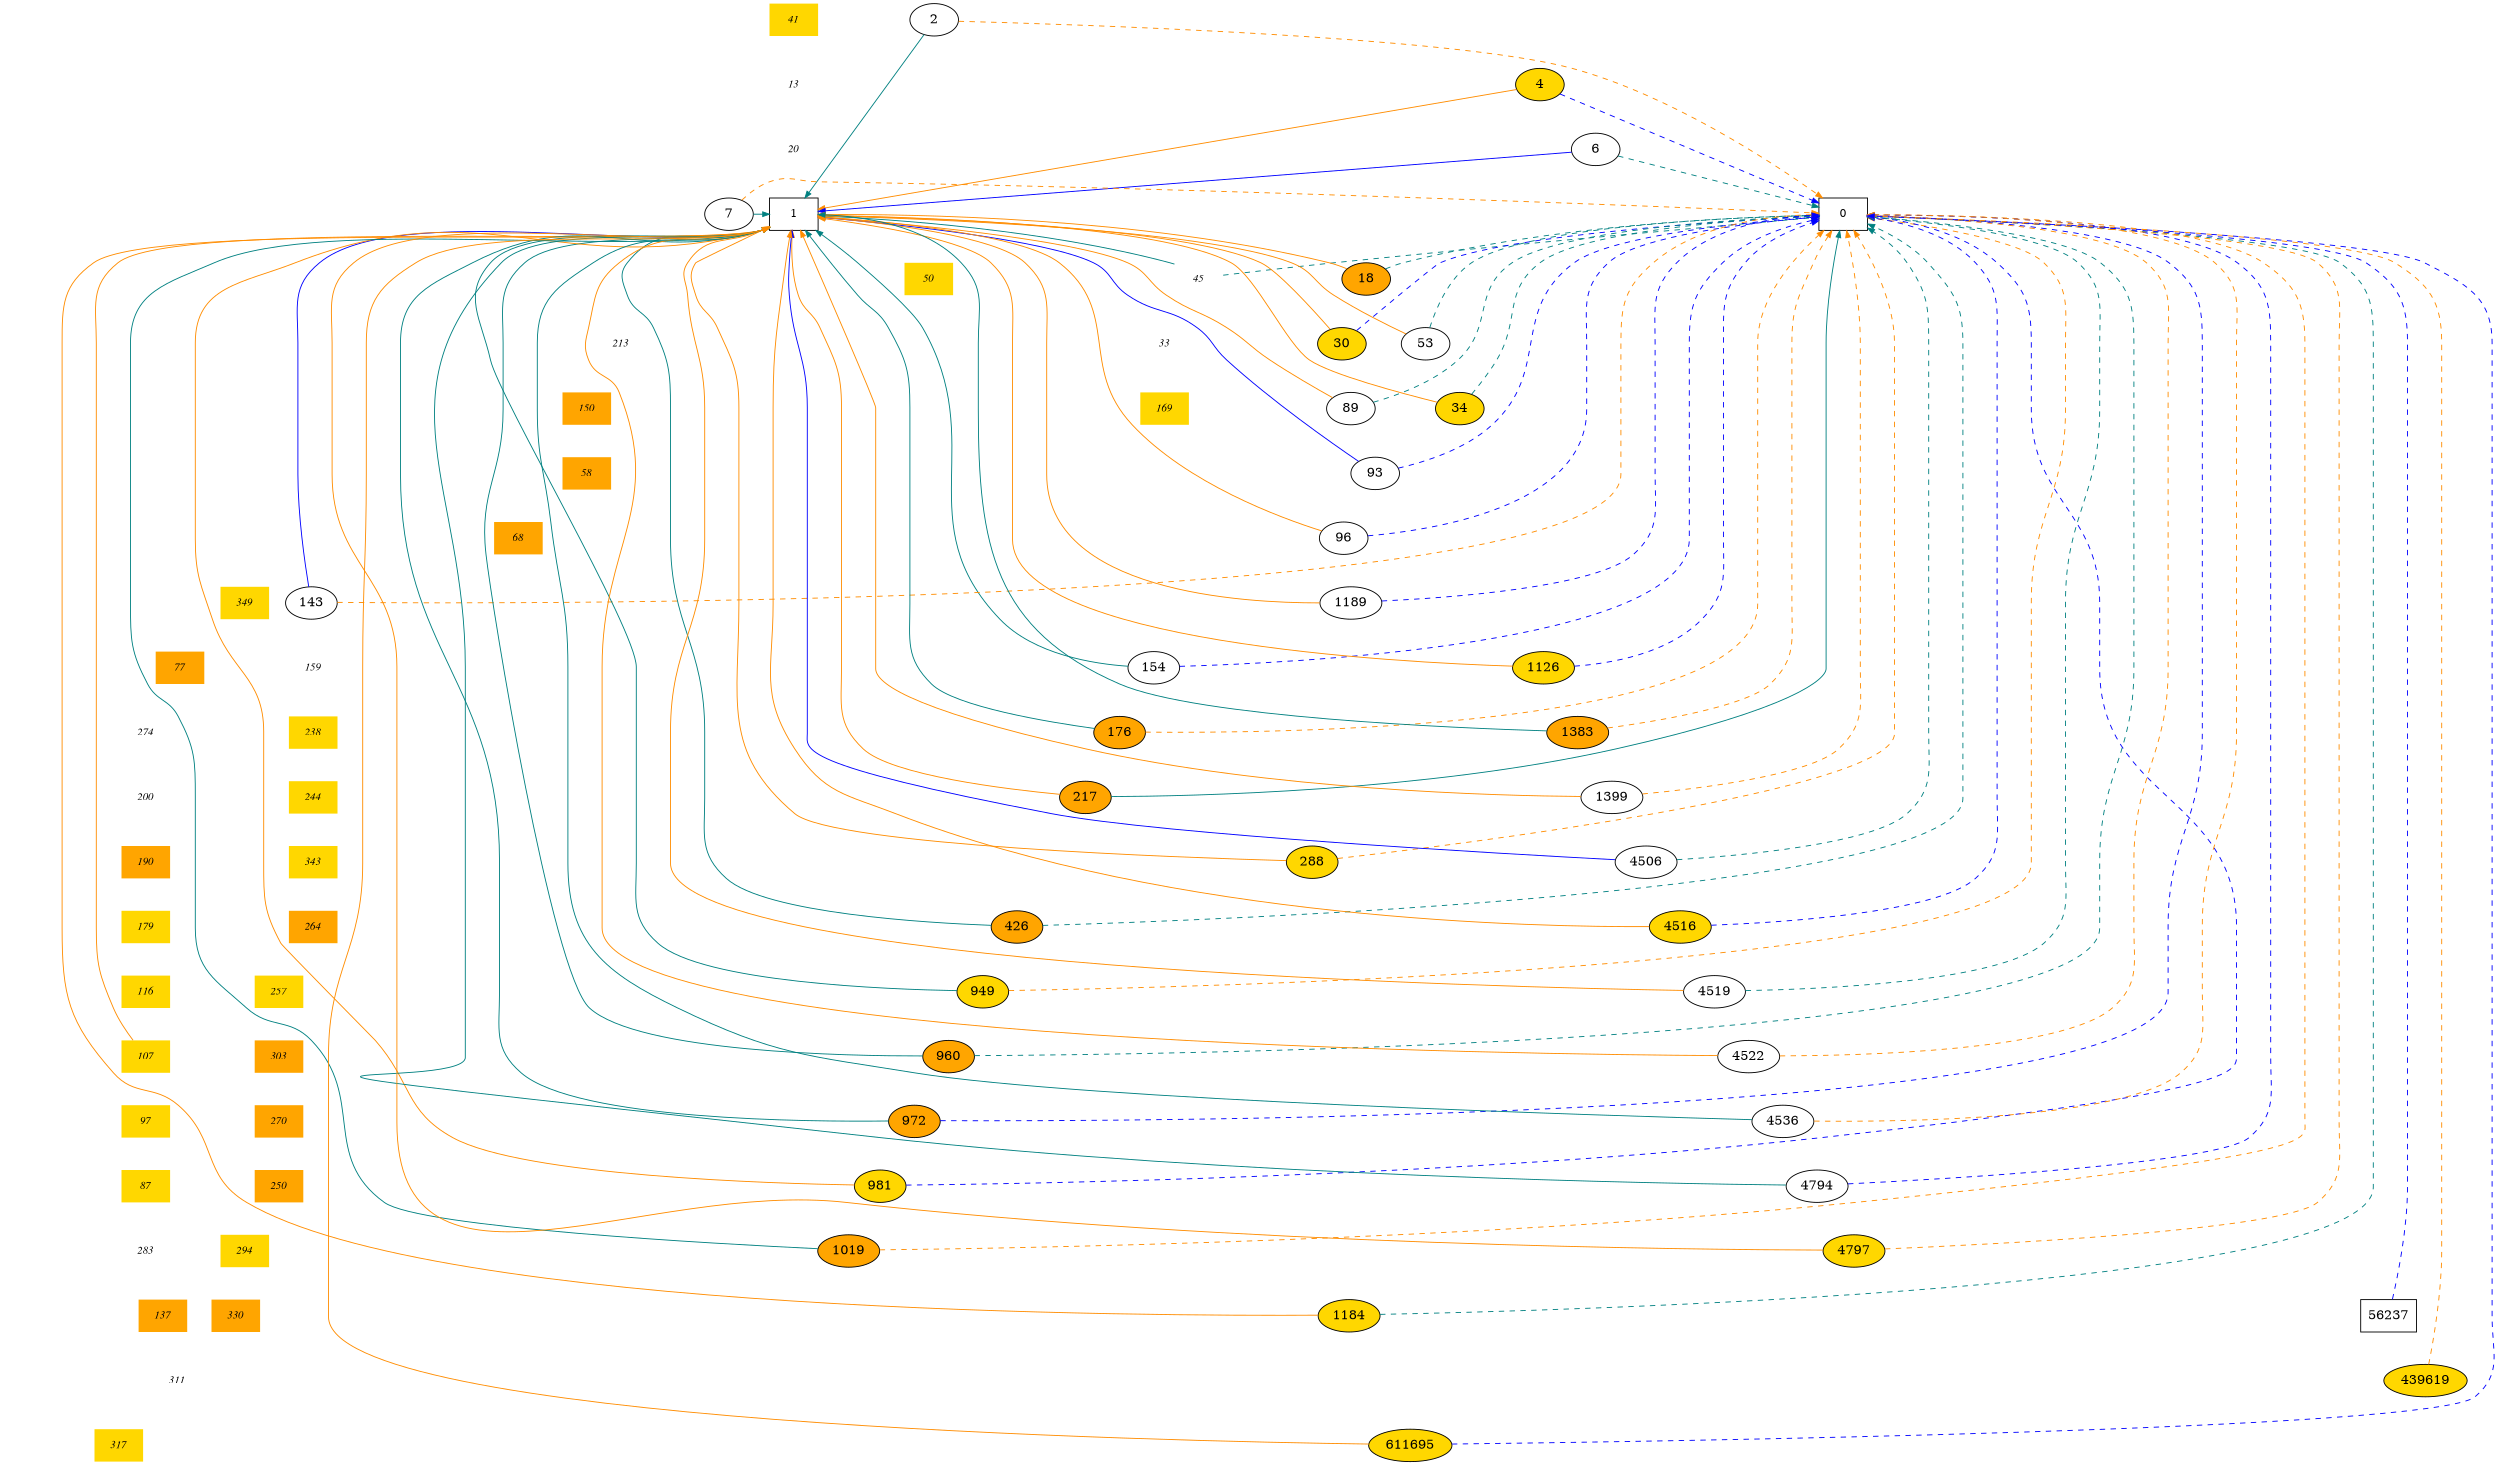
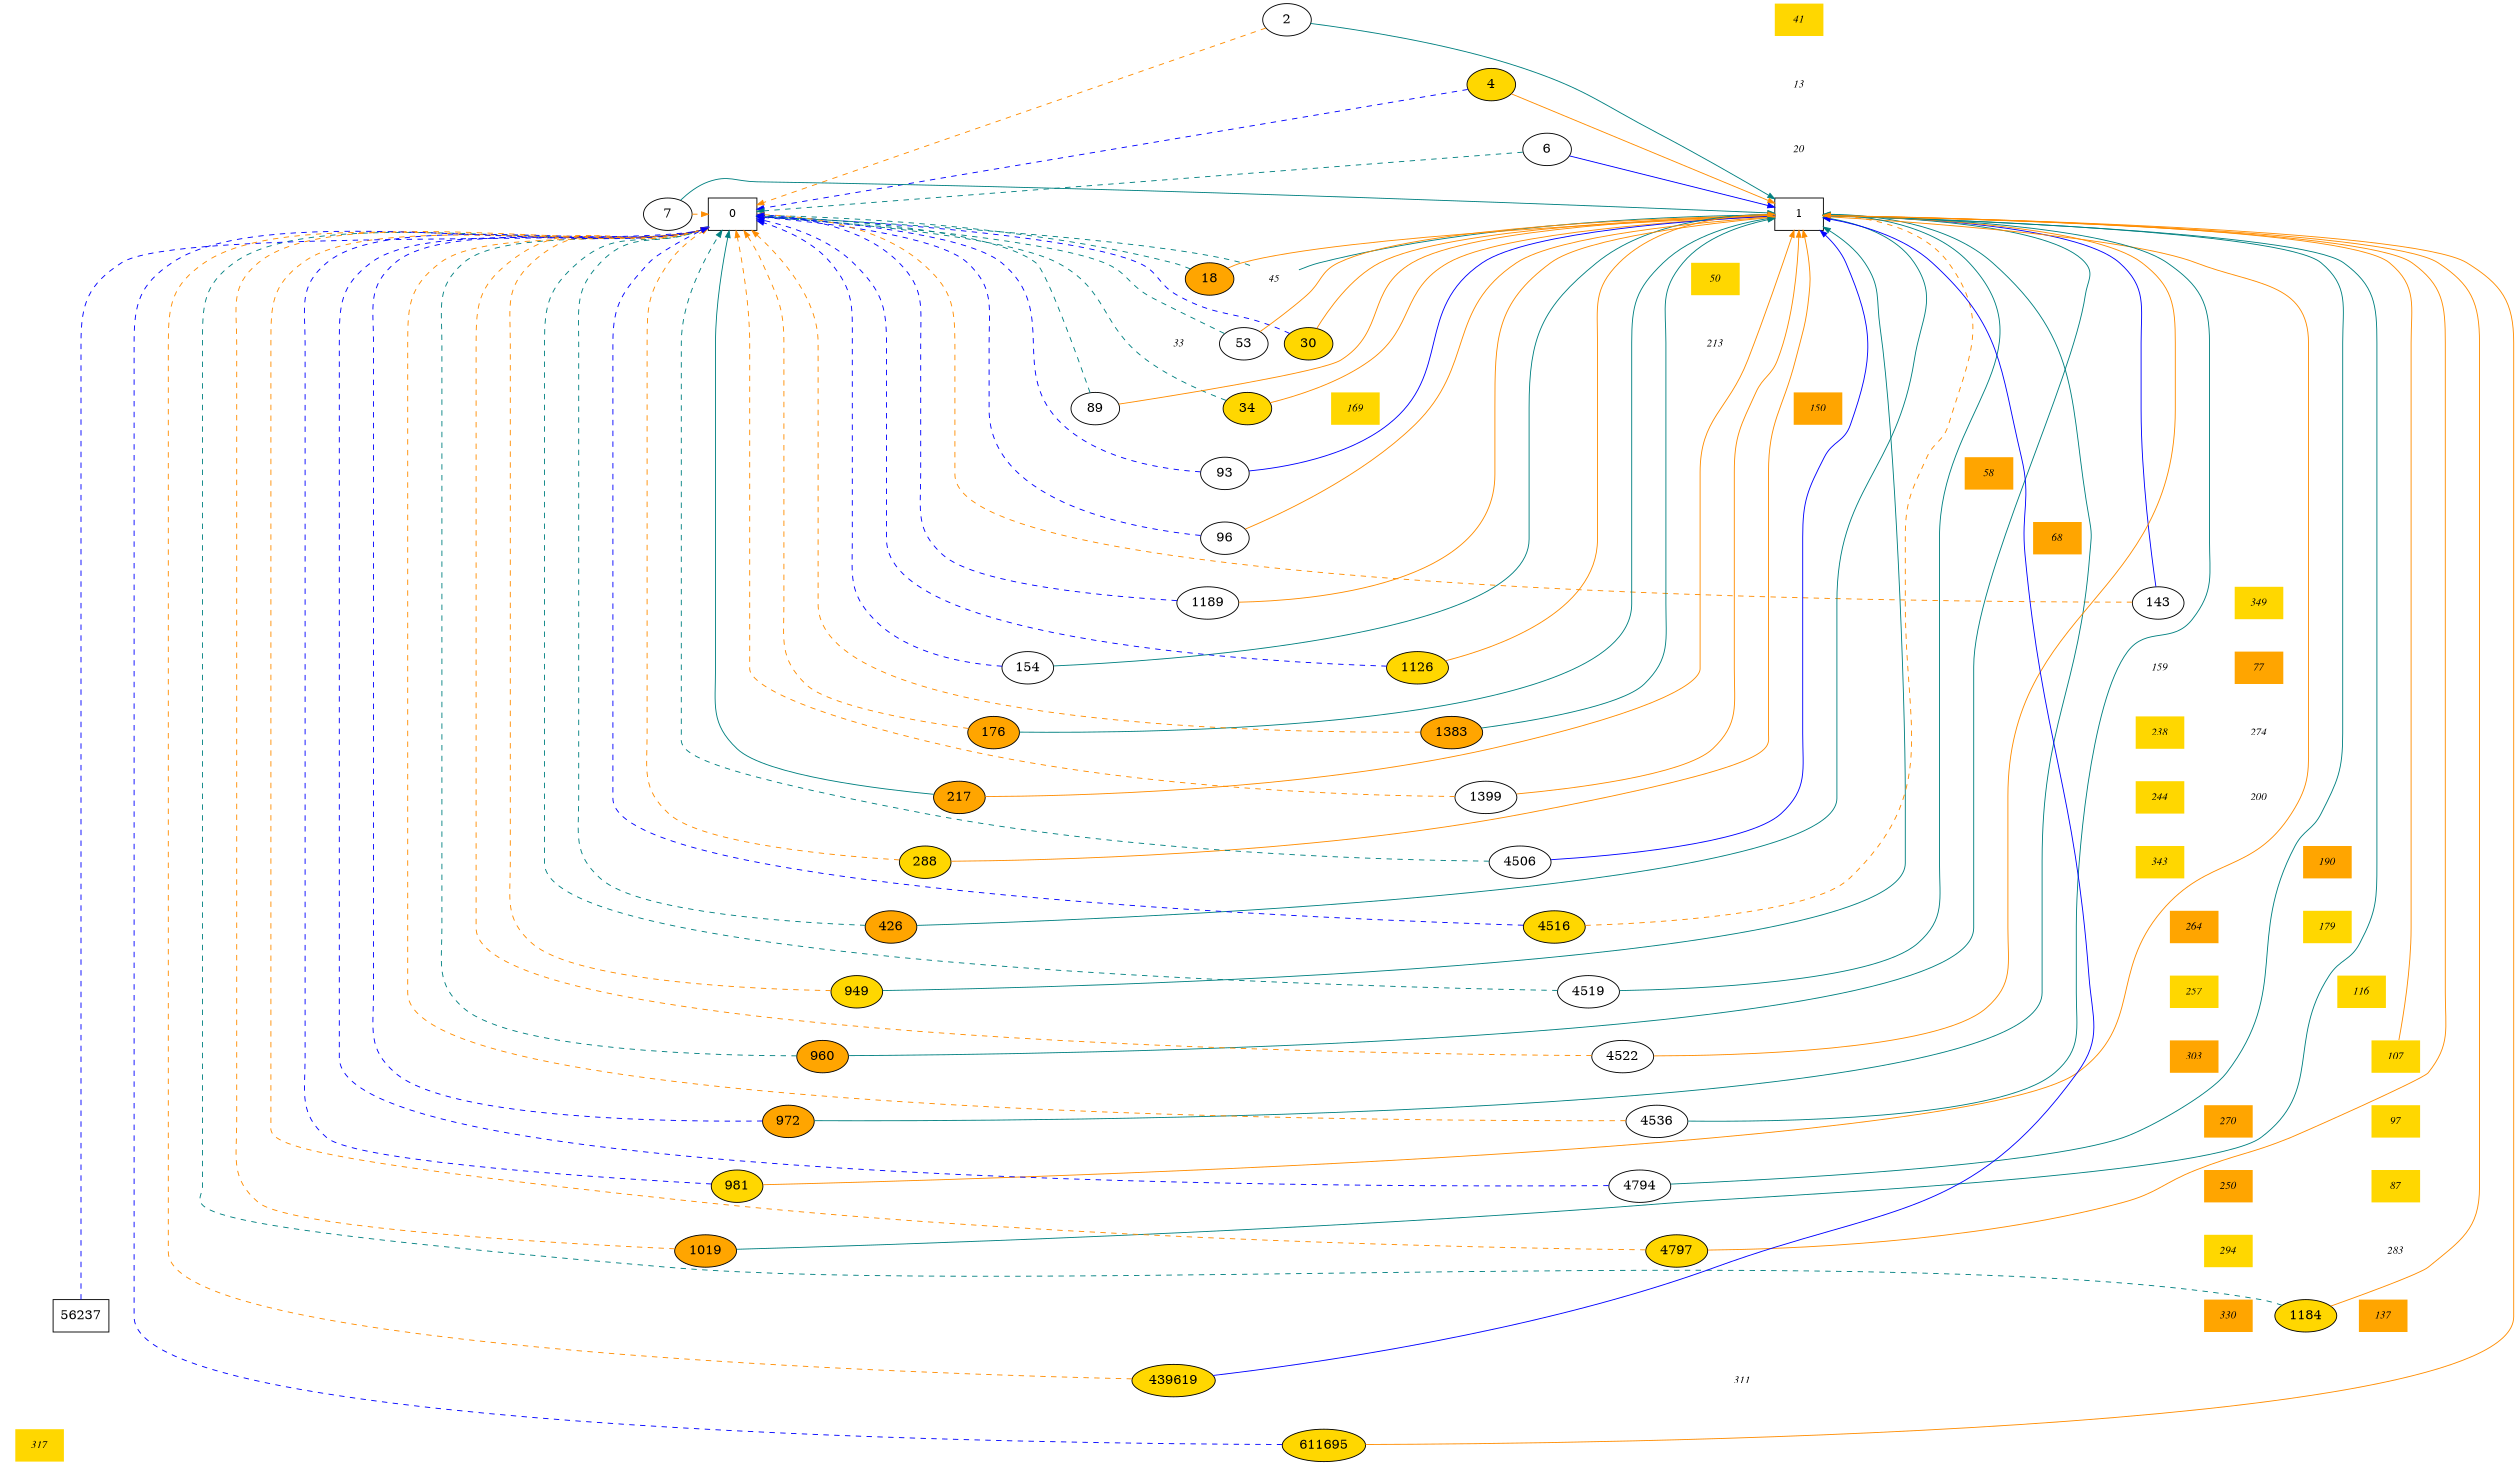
edge "4516" -> "1": style solid -> dashed
edge "4519" -> "1": color darkorange -> teal
edge "439619" -> "1": added
